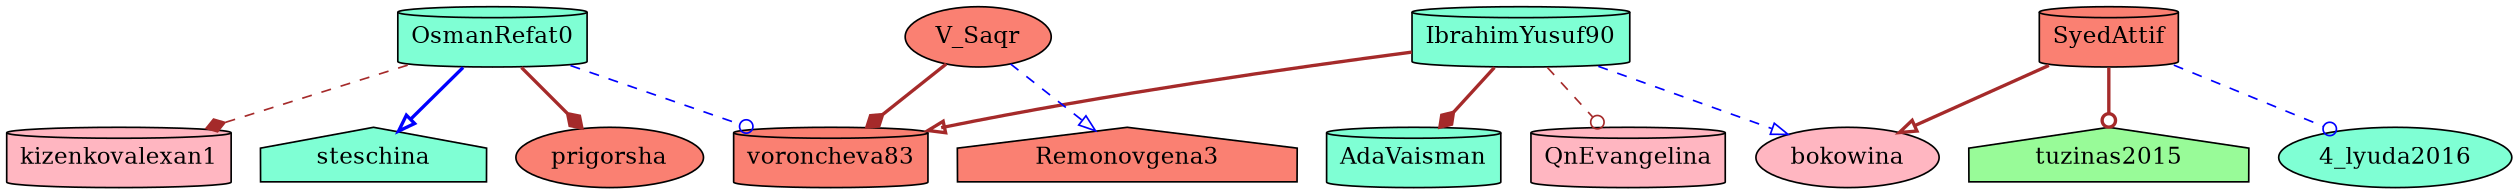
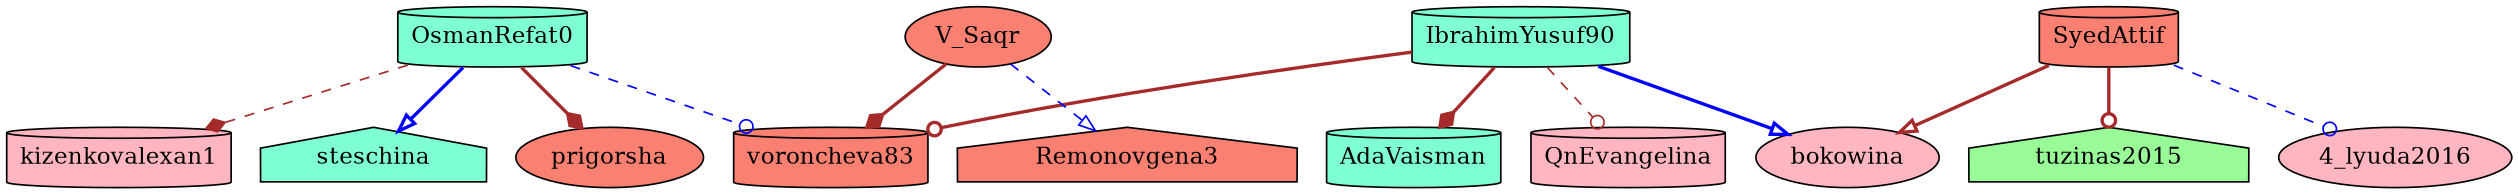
edge "IbrahimYusuf90" -> "voroncheva83": arrowhead onormal -> odot
edge "IbrahimYusuf90" -> "bokowina": style dashed -> bold
node "4_lyuda2016": fillcolor aquamarine -> lightpink
